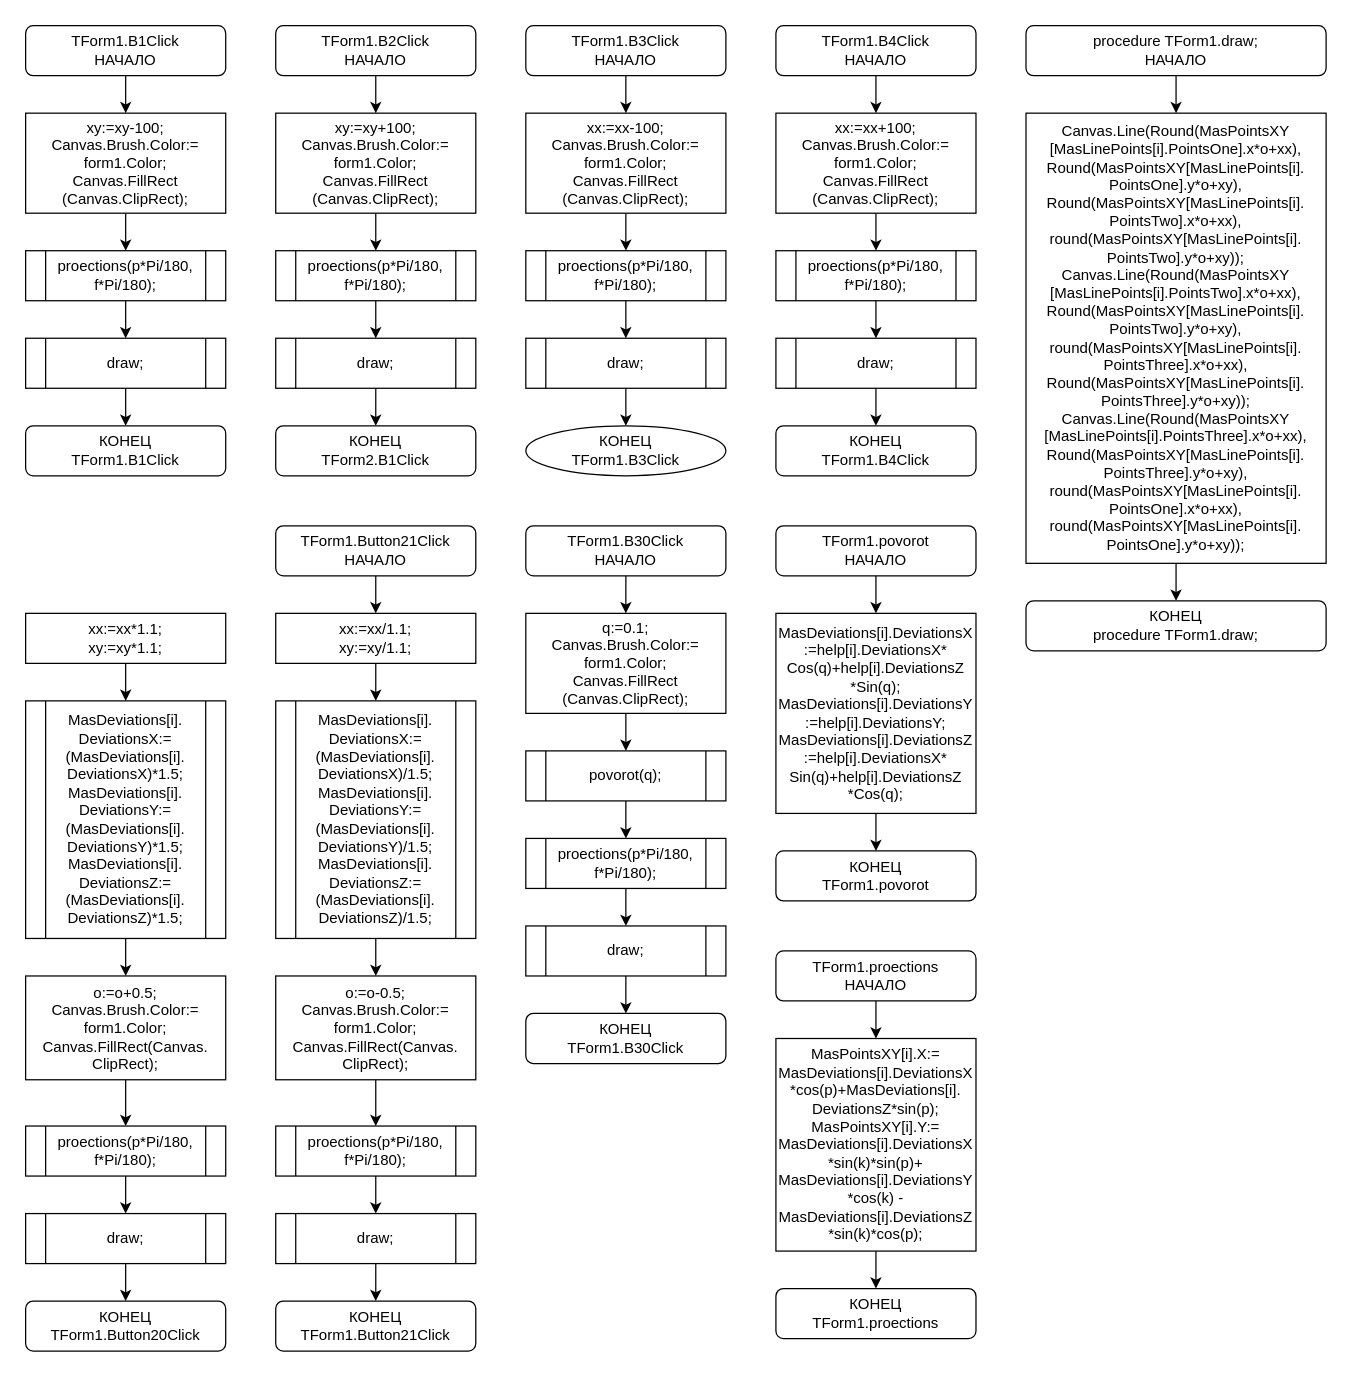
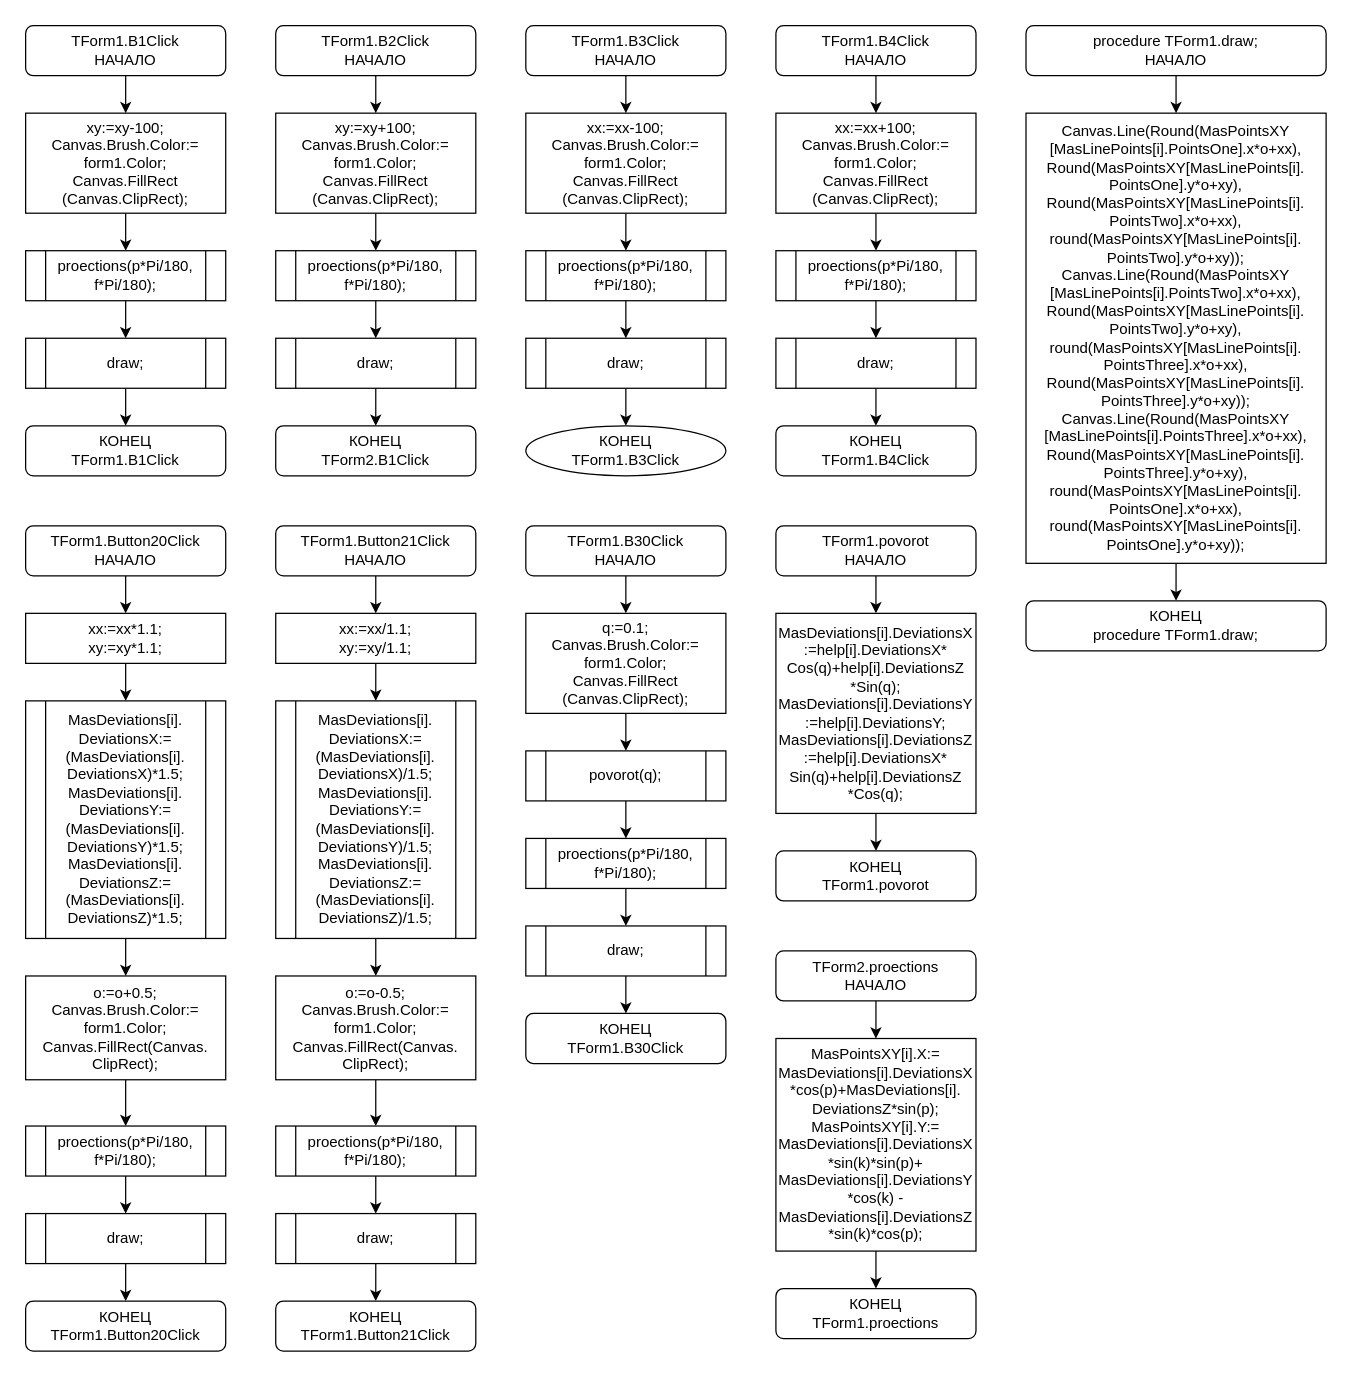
node "TForm1.Button20Click НАЧАЛО": added
edge "TForm1.Button20Click НАЧАЛО" -> "xx:=xx*1.1; xy:=xy*1.1;": added
node "TForm1.proections НАЧАЛО": label "TForm1.proections НАЧАЛО" -> "TForm2.proections НАЧАЛО"
